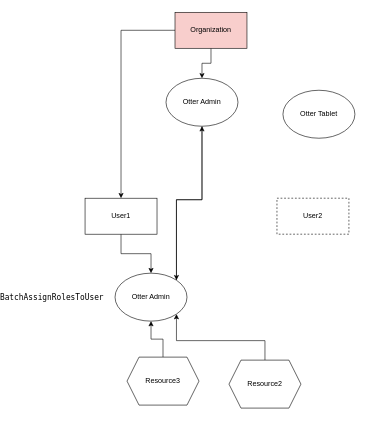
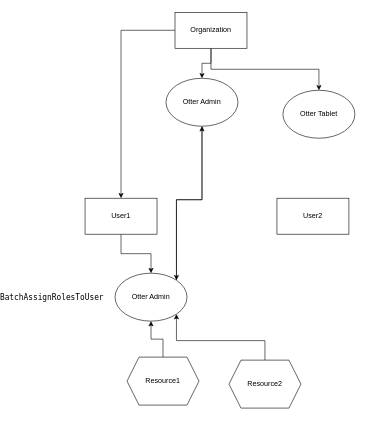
node "Organization": fillcolor #f8cecc -> #ffffff
edge "Organization" -> "Otter Tablet": added
node "User2": style dashed -> solid
node "Resource3": label "Resource3" -> "Resource1"
